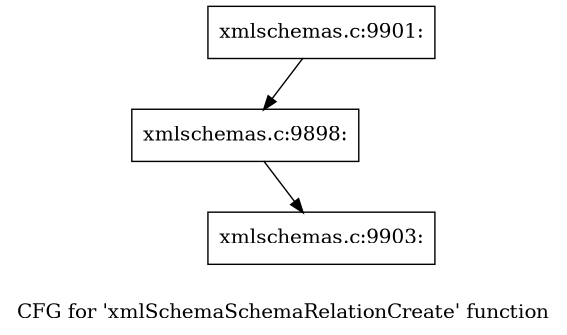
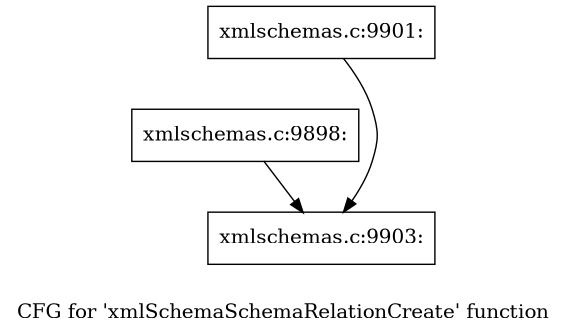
edge "xmlschemas.c:9901:" -> "xmlschemas.c:9898:": now "xmlschemas.c:9901:" -> "xmlschemas.c:9903:"
